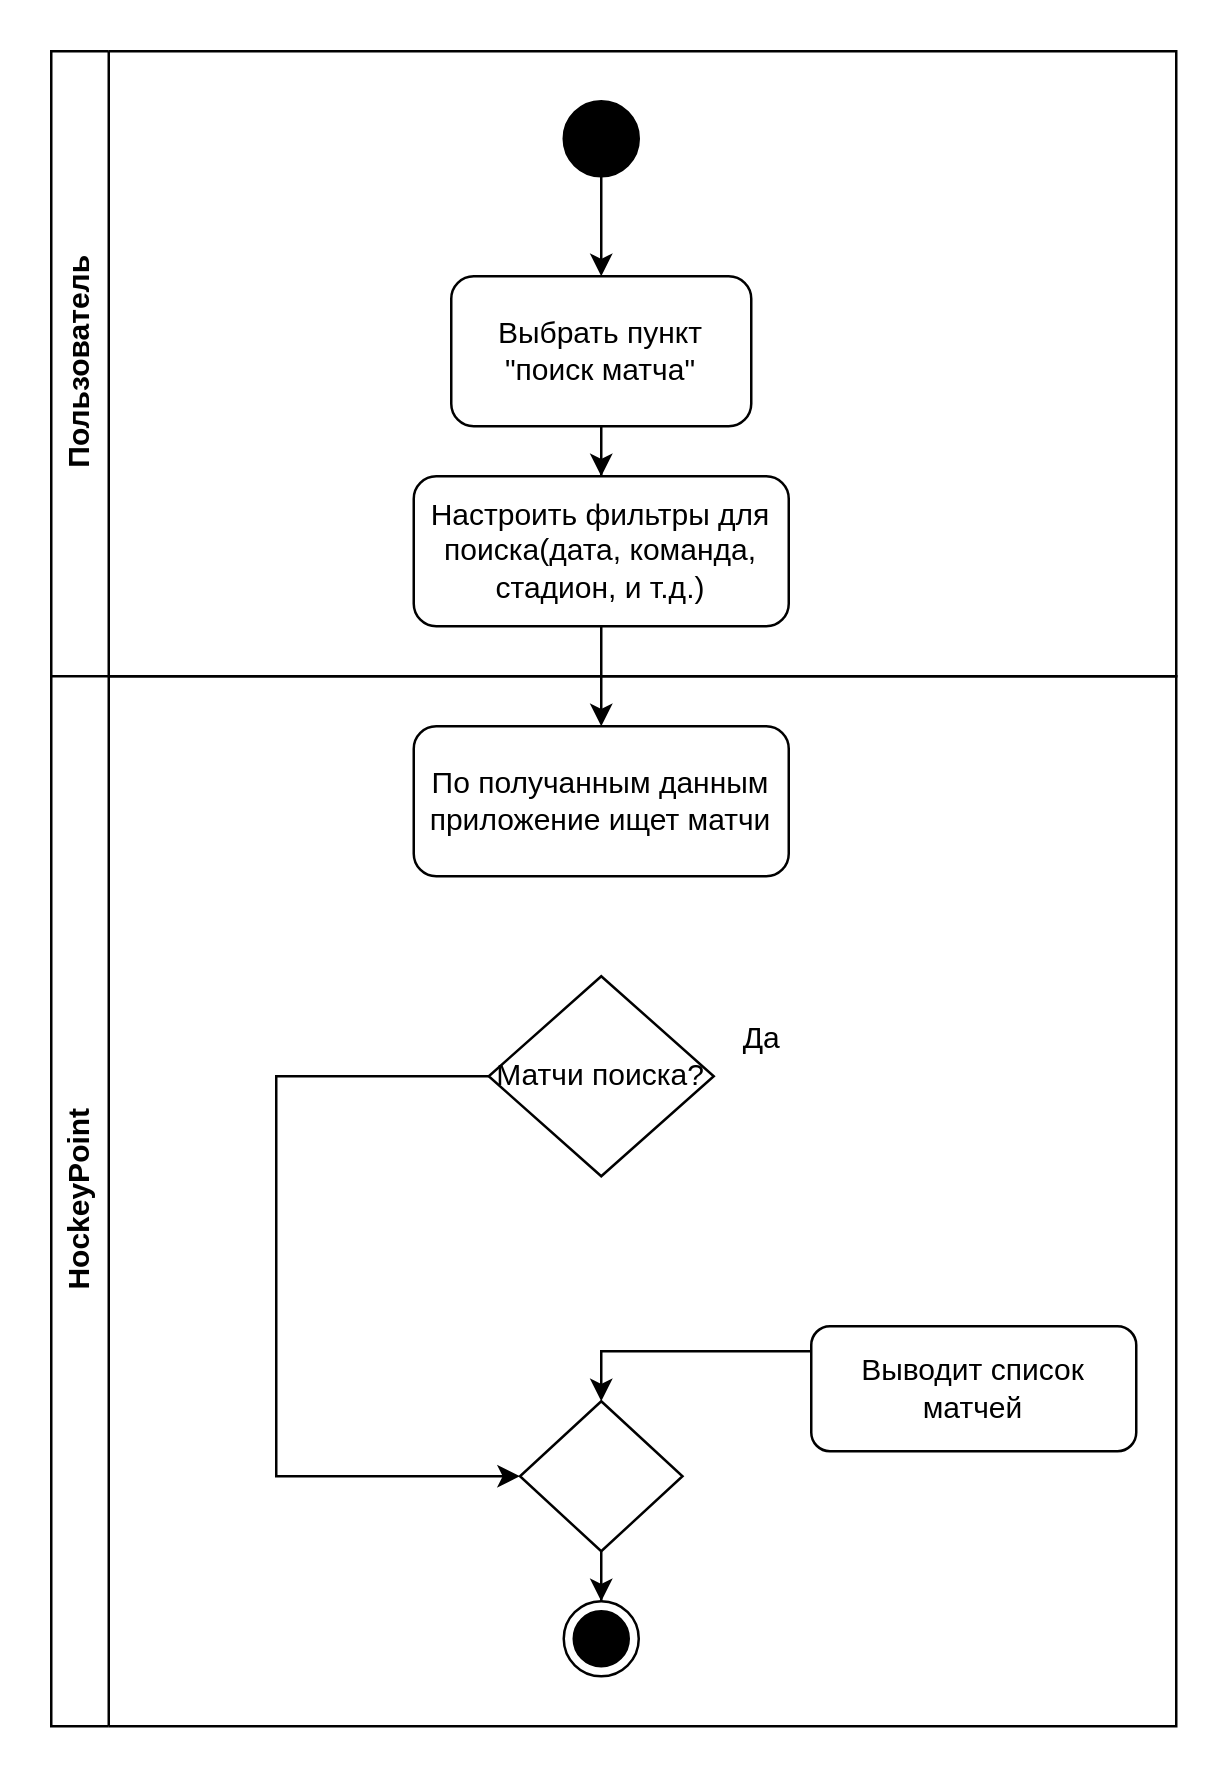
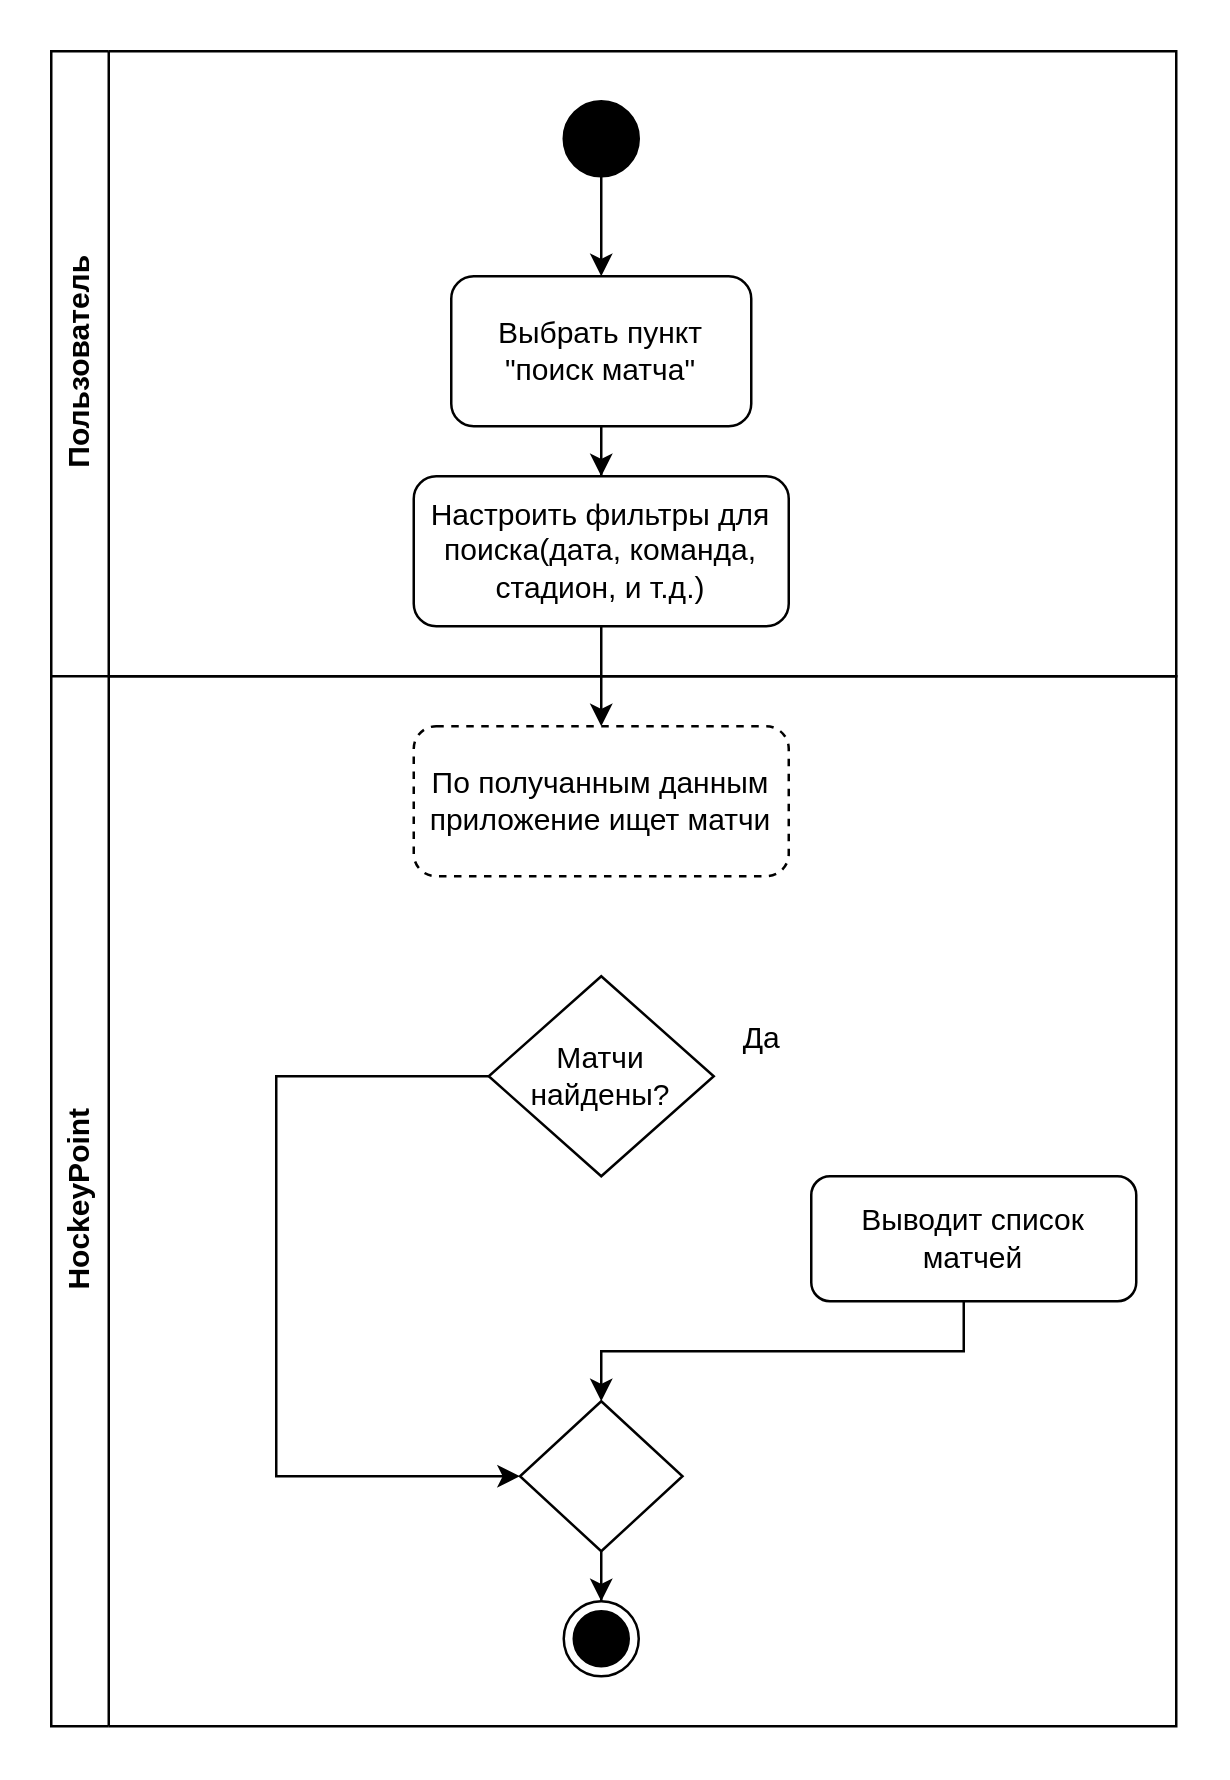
node "По получанным данным приложение ищет матчи": style solid -> dashed
node "Матчи поиска?": label "Матчи поиска?" -> "Матчи найдены?"
node "Выводит список матчей": moved (974, 1389) -> (974, 1239)
